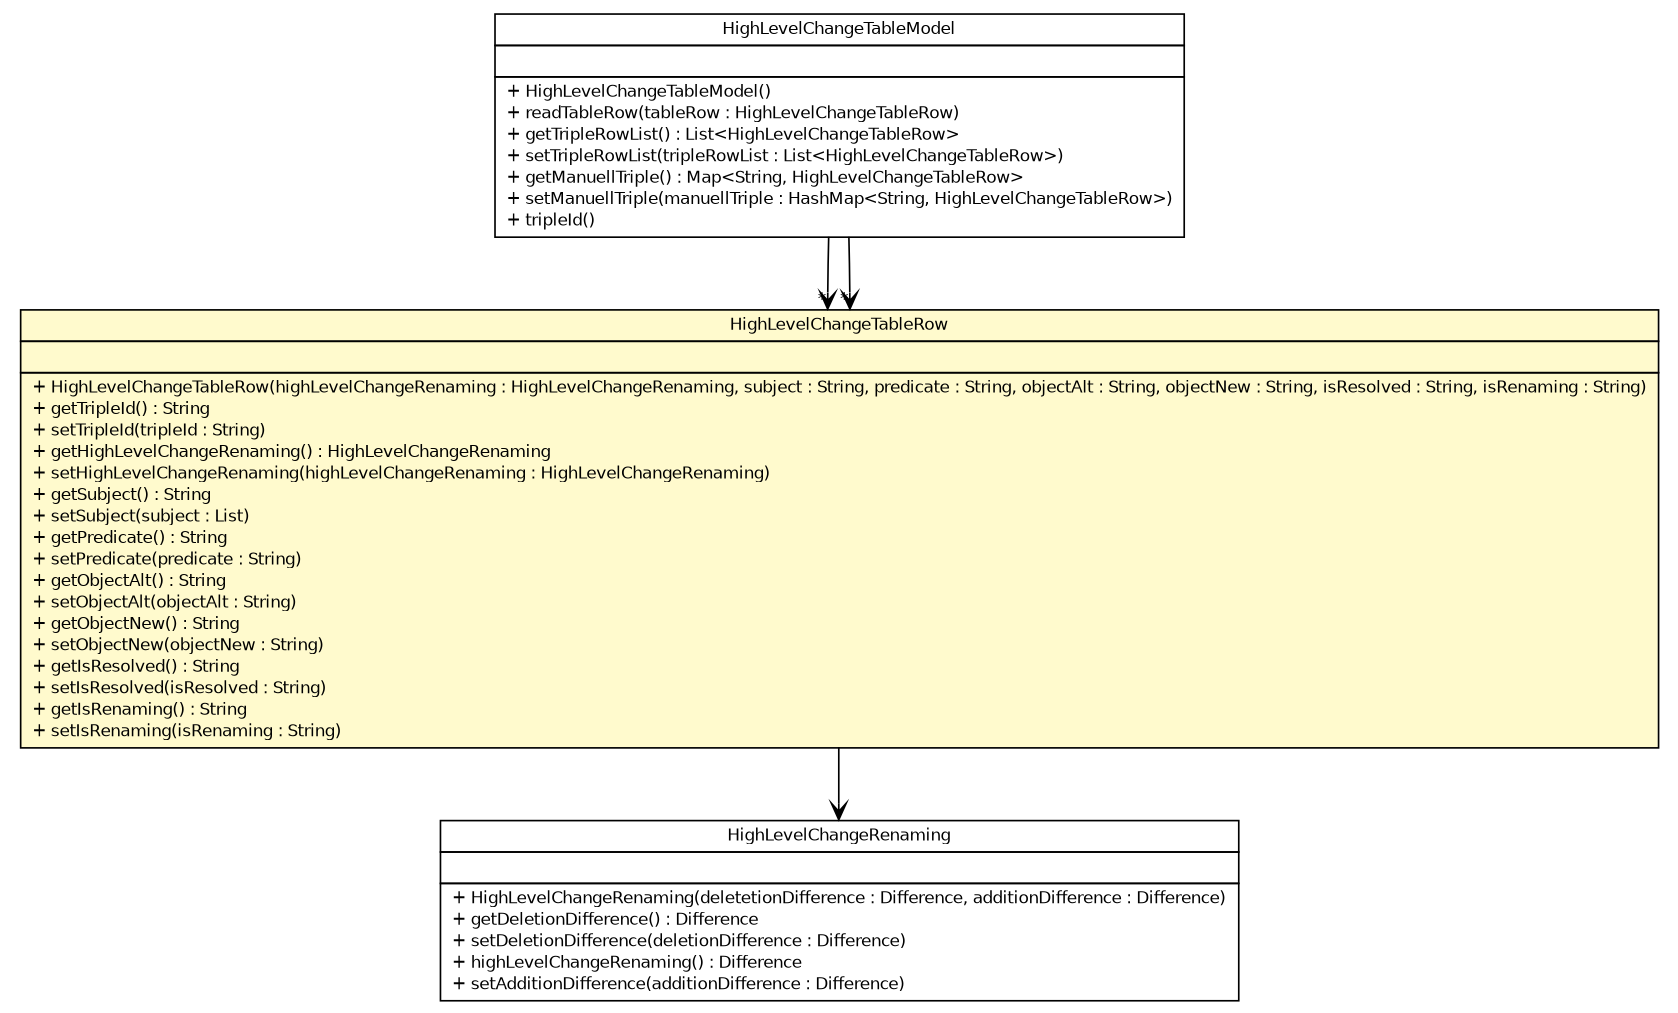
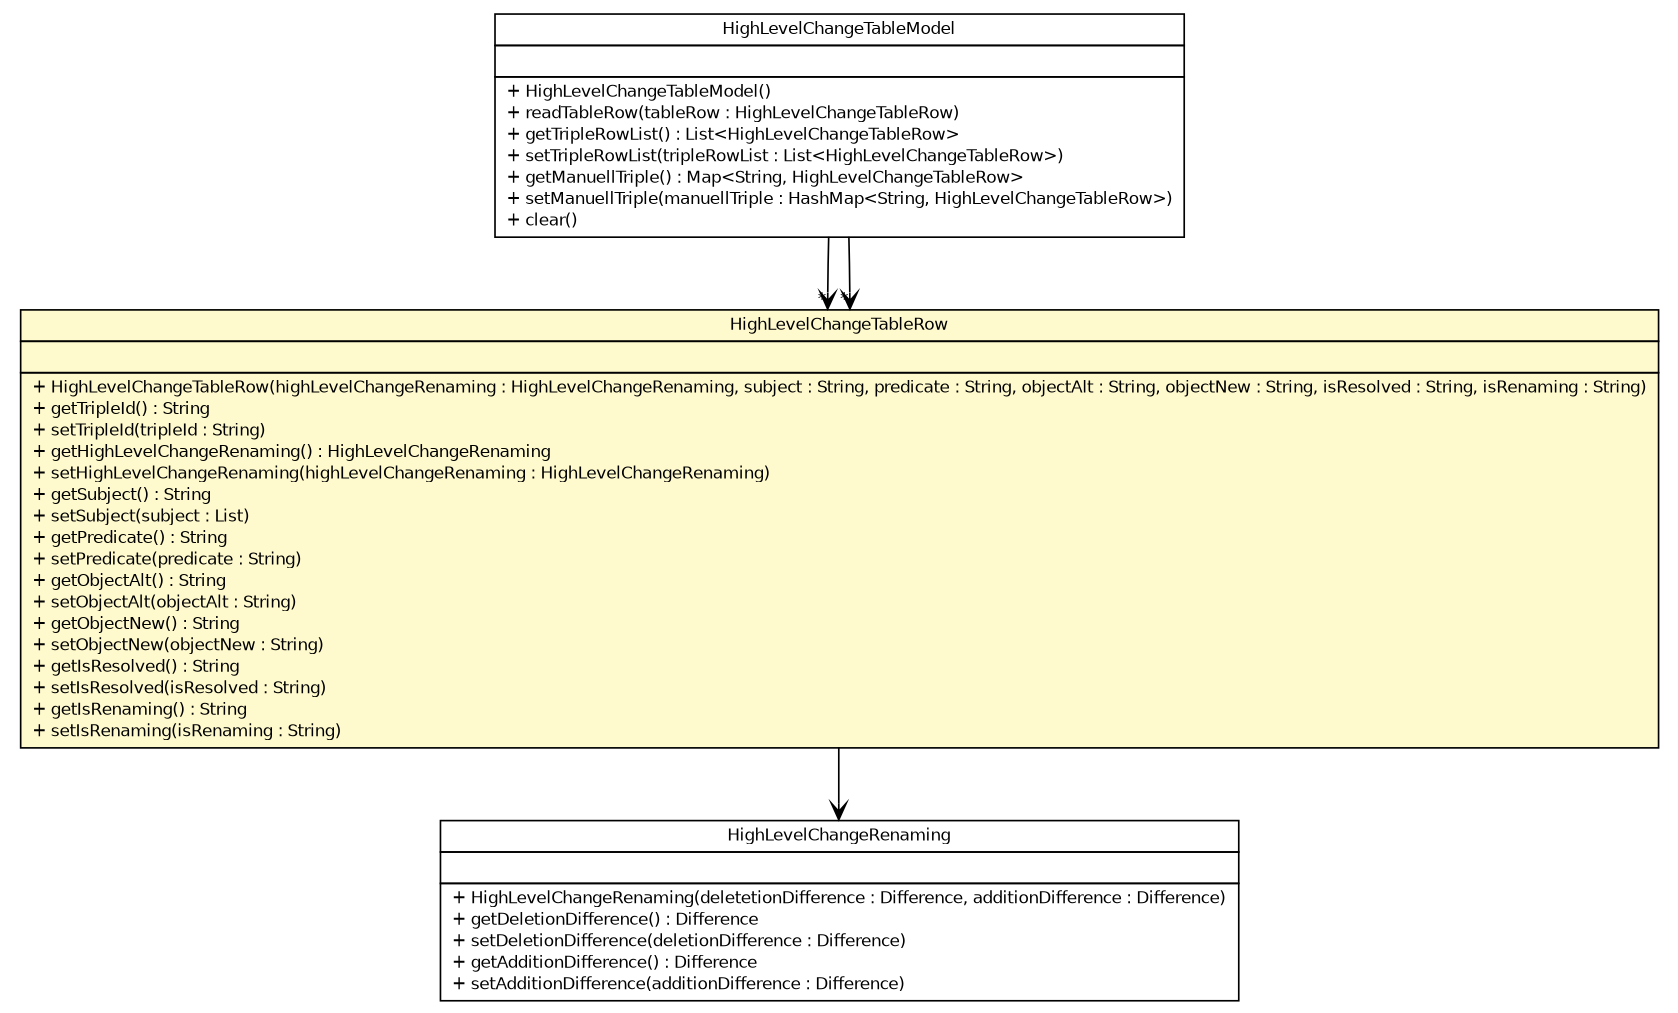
node "HighLevelChangeTableModel": text "+ tripleId()" -> "+ clear()"
node "HighLevelChangeRenaming": text "+ highLevelChangeRenaming() : Difference" -> "+ getAdditionDifference() : Difference"
